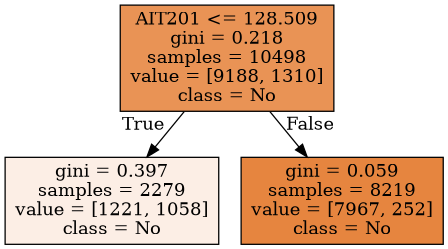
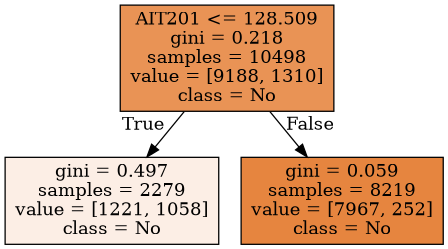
node "gini = 0.397 samples = 2279 value = [1221, 1058] class = No": label "gini = 0.397 samples = 2279 value = [1221, 1058] class = No" -> "gini = 0.497 samples = 2279 value = [1221, 1058] class = No"
